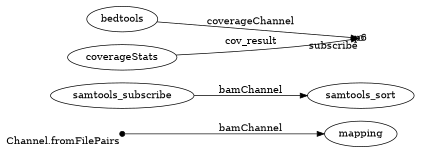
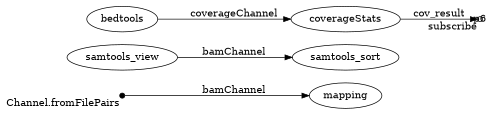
edge "bedtools" -> "p6 subscribe": now "bedtools" -> "coverageStats"
node "samtools_subscribe": label "samtools_subscribe" -> "samtools_view"
